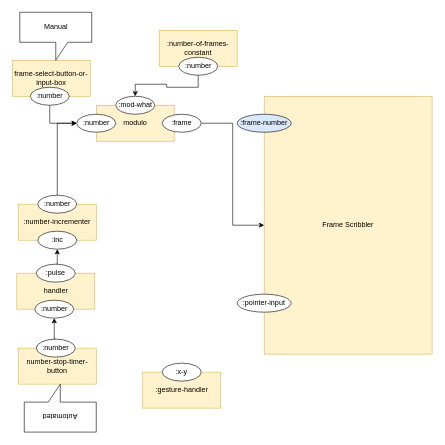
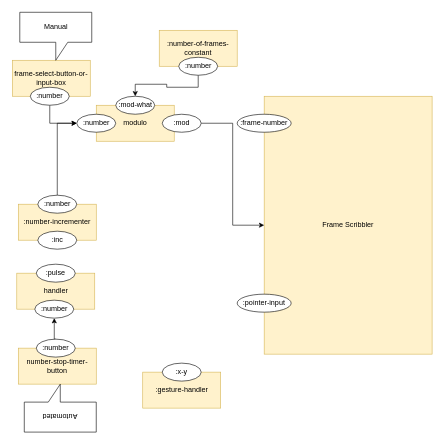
node ":frame": label ":frame" -> ":mod"
node ":frame-number": fillcolor #dae8fc -> #ffffff
edge ":pulse" -> ":inc": removed
